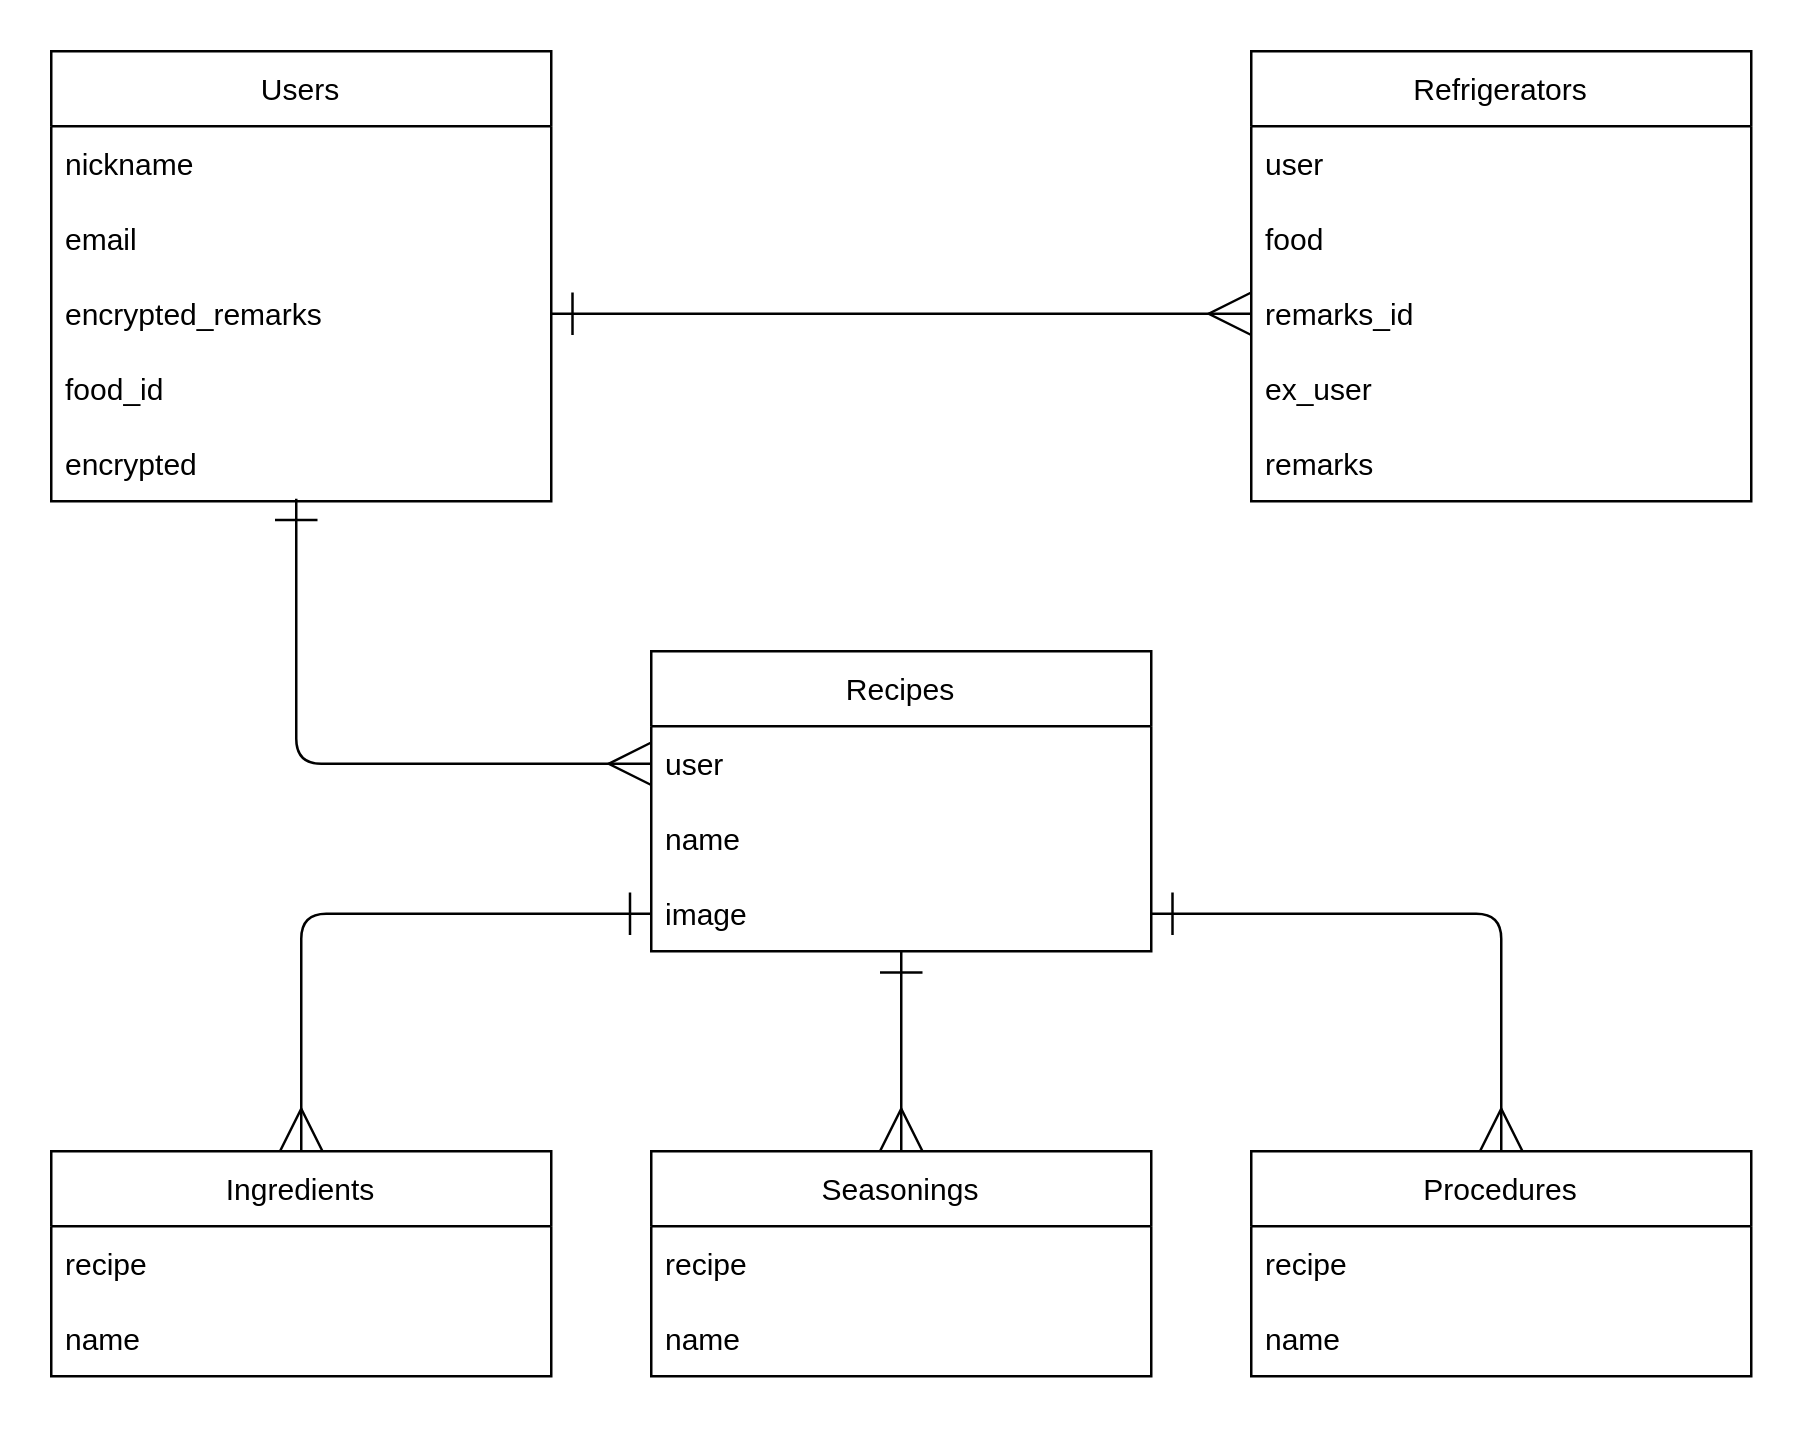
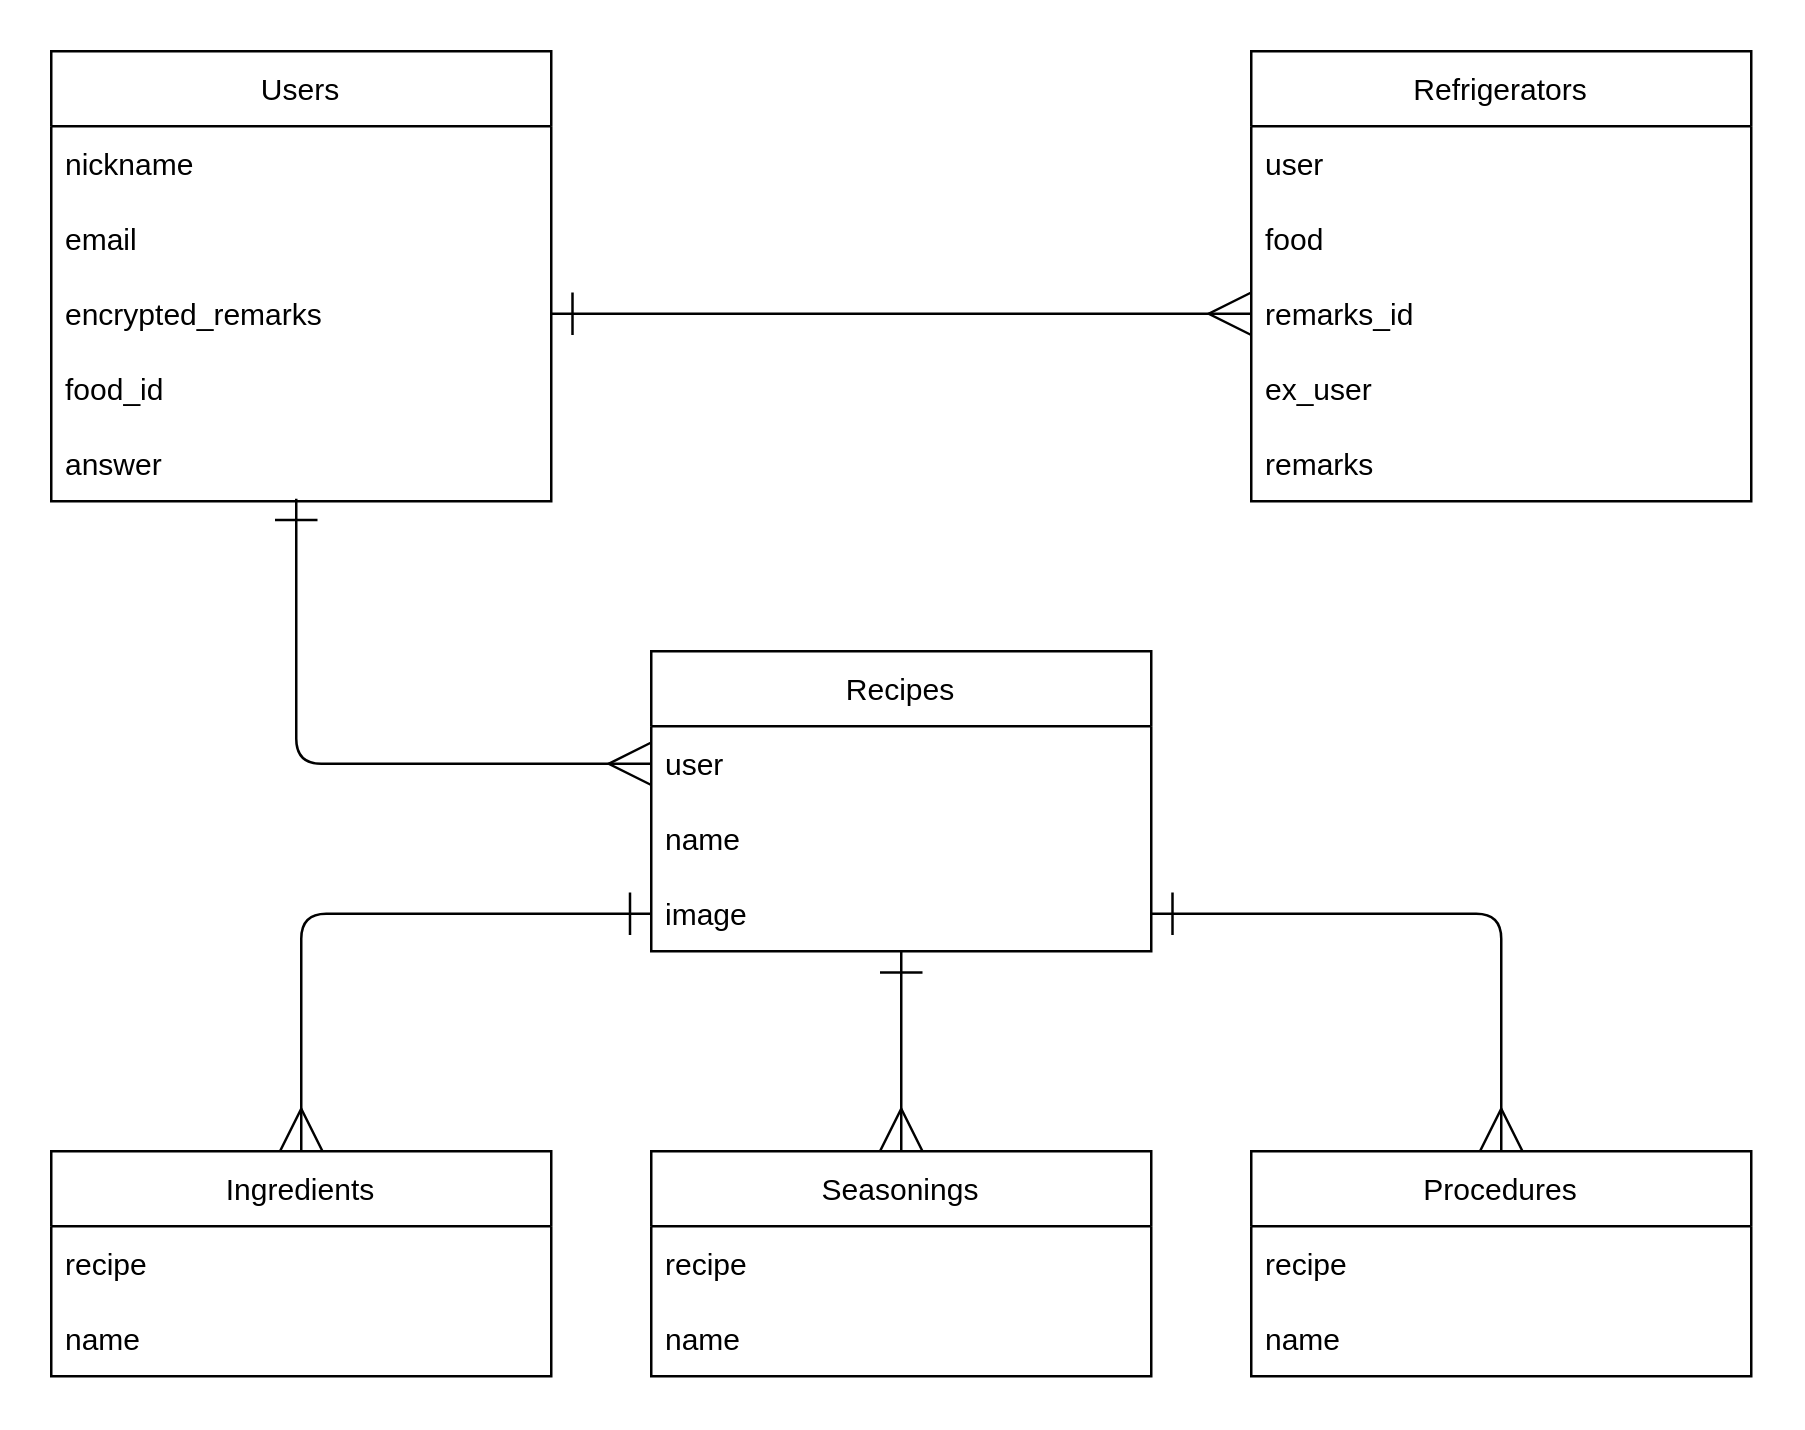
node "encrypted": label "encrypted" -> "answer"
